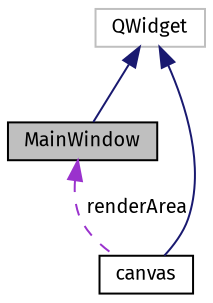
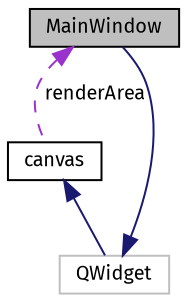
edge "canvas" -> "QWidget": reversed
